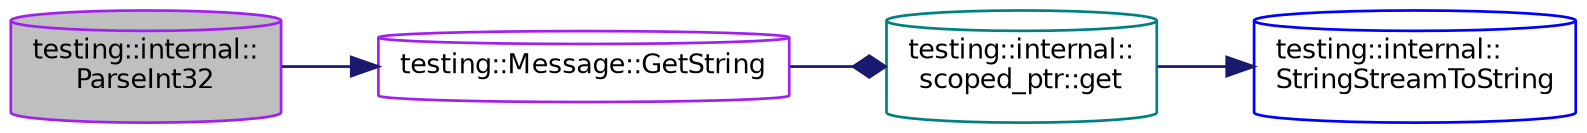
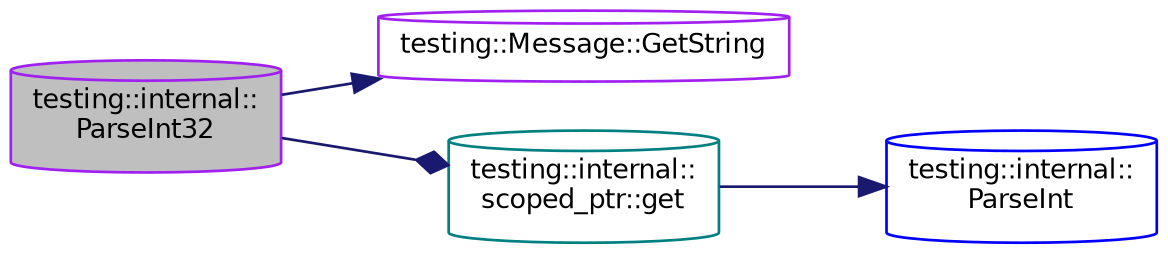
edge "testing::Message::GetString" -> "testing::internal:: scoped_ptr::get": now "testing::internal:: ParseInt32" -> "testing::internal:: scoped_ptr::get"
node "testing::internal:: StringStreamToString": label "testing::internal:: StringStreamToString" -> "testing::internal:: ParseInt"
